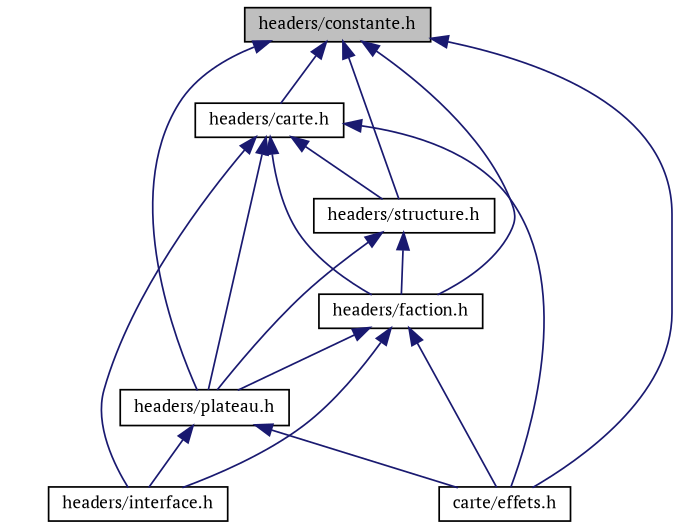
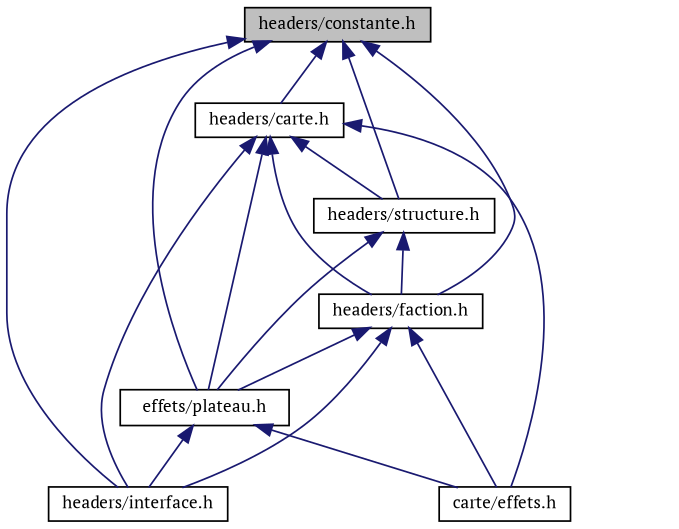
edge "carte/effets.h" -> "headers/constante.h": now "headers/interface.h" -> "headers/constante.h"
node "headers/plateau.h": label "headers/plateau.h" -> "effets/plateau.h"
